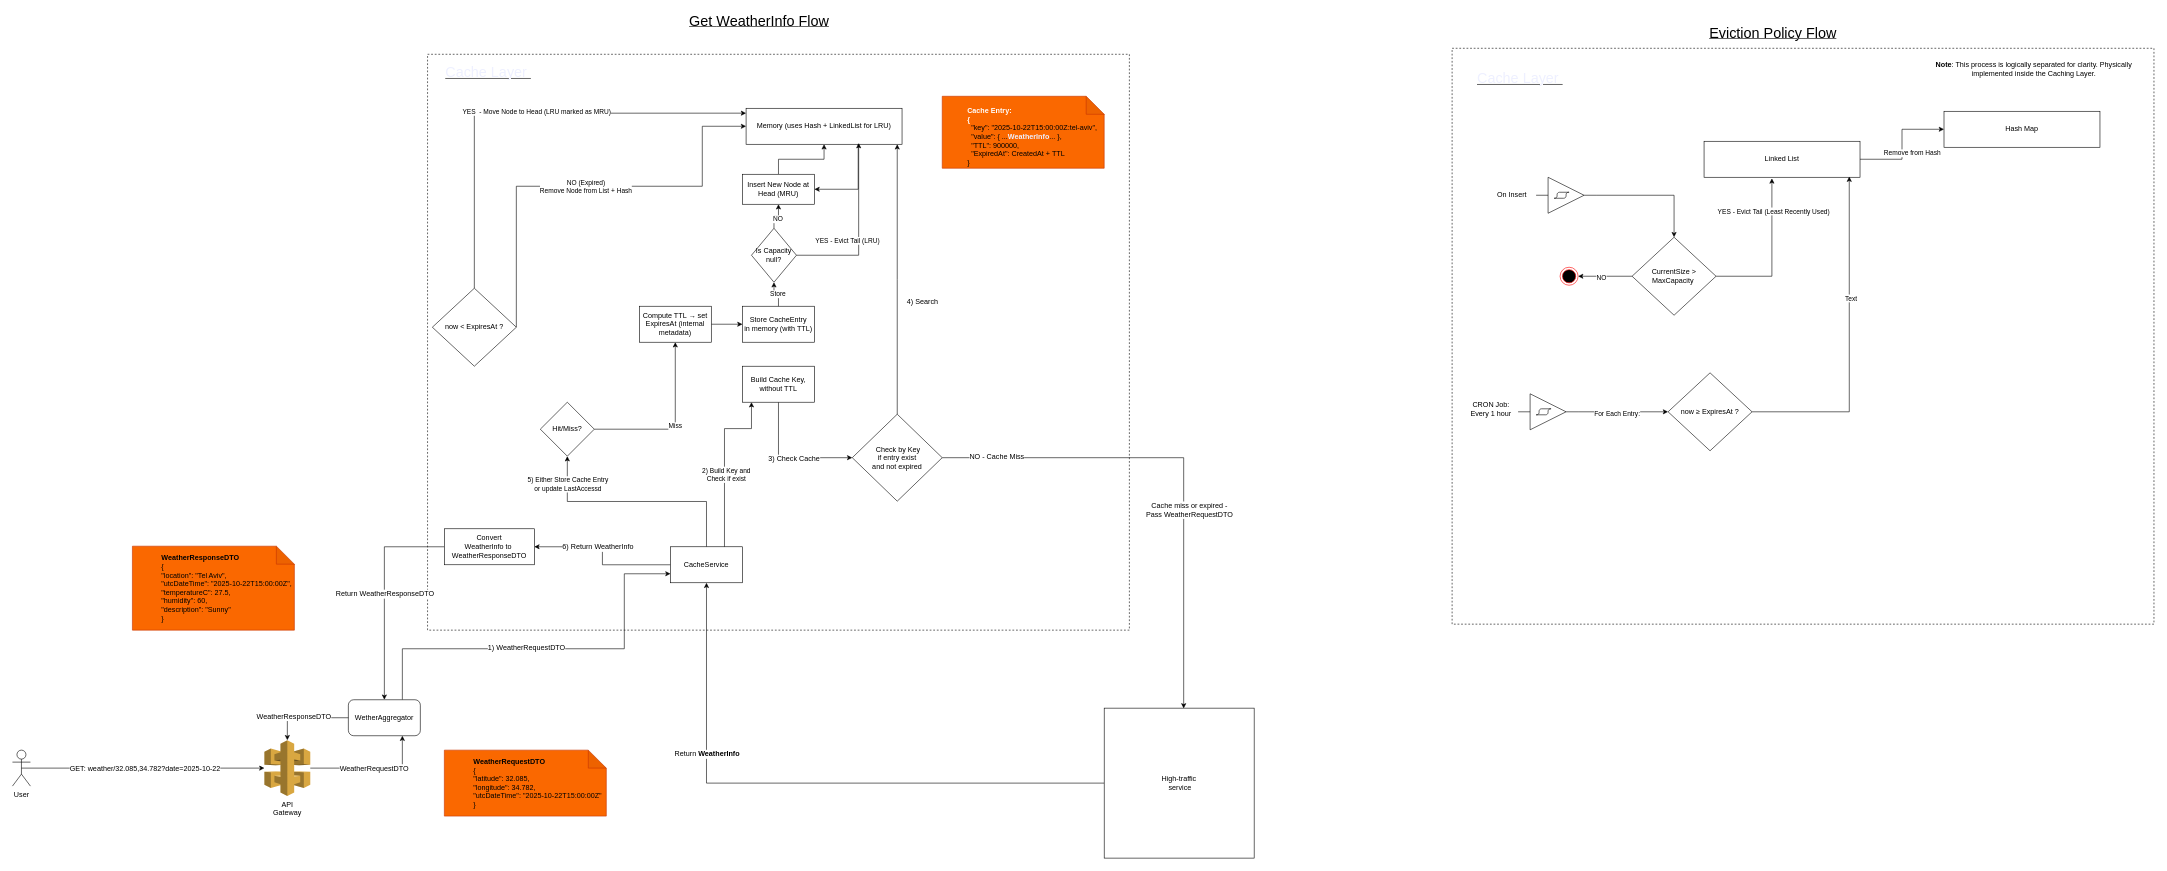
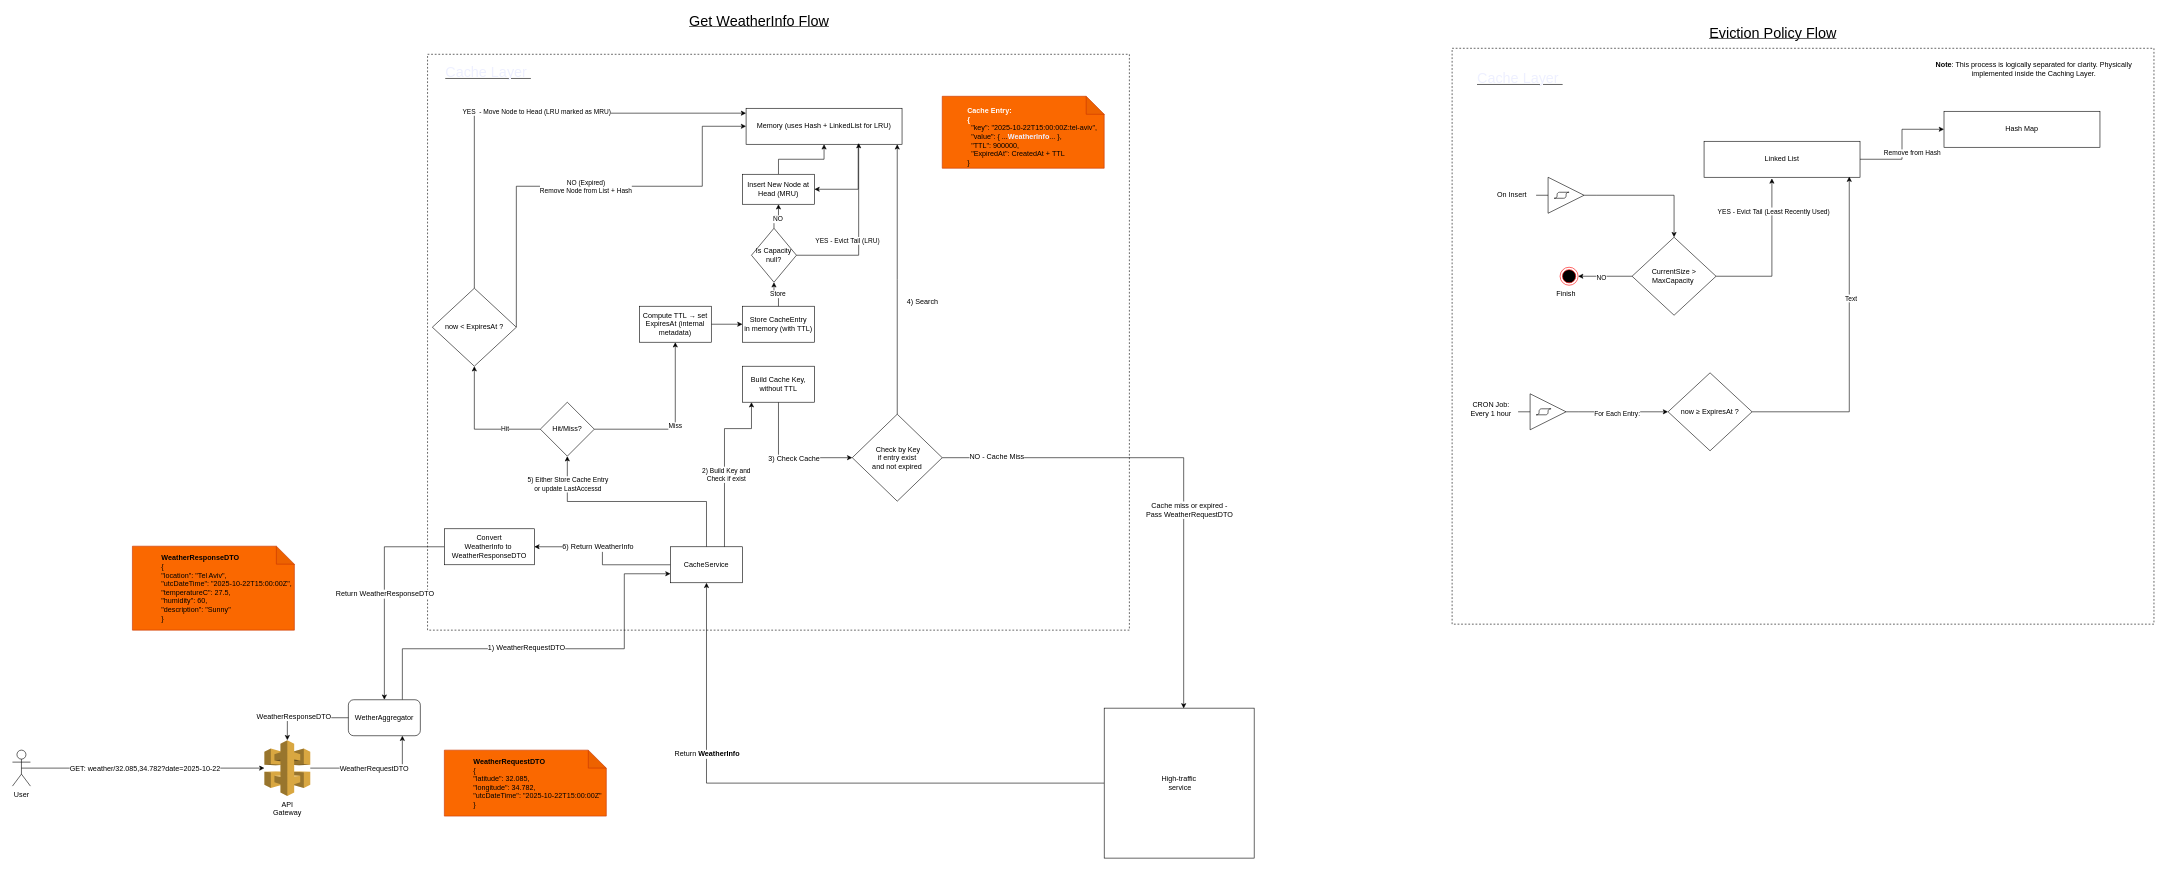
node "Finish": added
edge "Hit/Miss?" -> "now < ExpiresAt ?": added, label "Hit"
